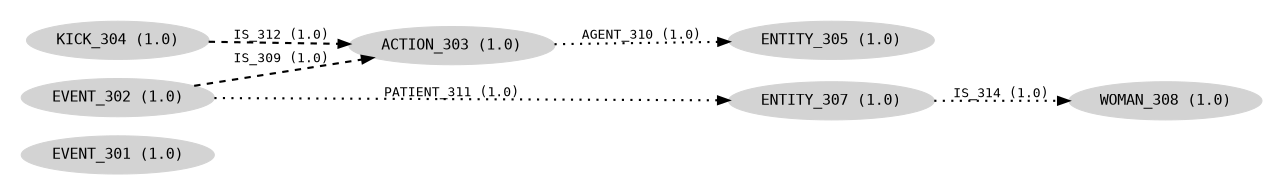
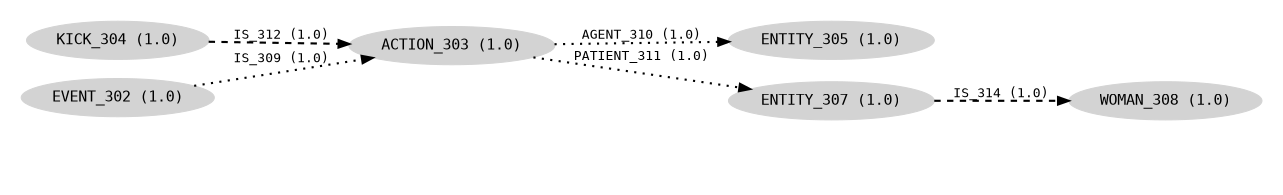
edge "EVENT_302 (1.0)" -> "ACTION_303 (1.0)": style dashed -> dotted
edge "EVENT_302 (1.0)" -> "ENTITY_307 (1.0)": now "ACTION_303 (1.0)" -> "ENTITY_307 (1.0)"
edge "ENTITY_307 (1.0)" -> "WOMAN_308 (1.0)": style dotted -> dashed
node "EVENT_301 (1.0)": removed
